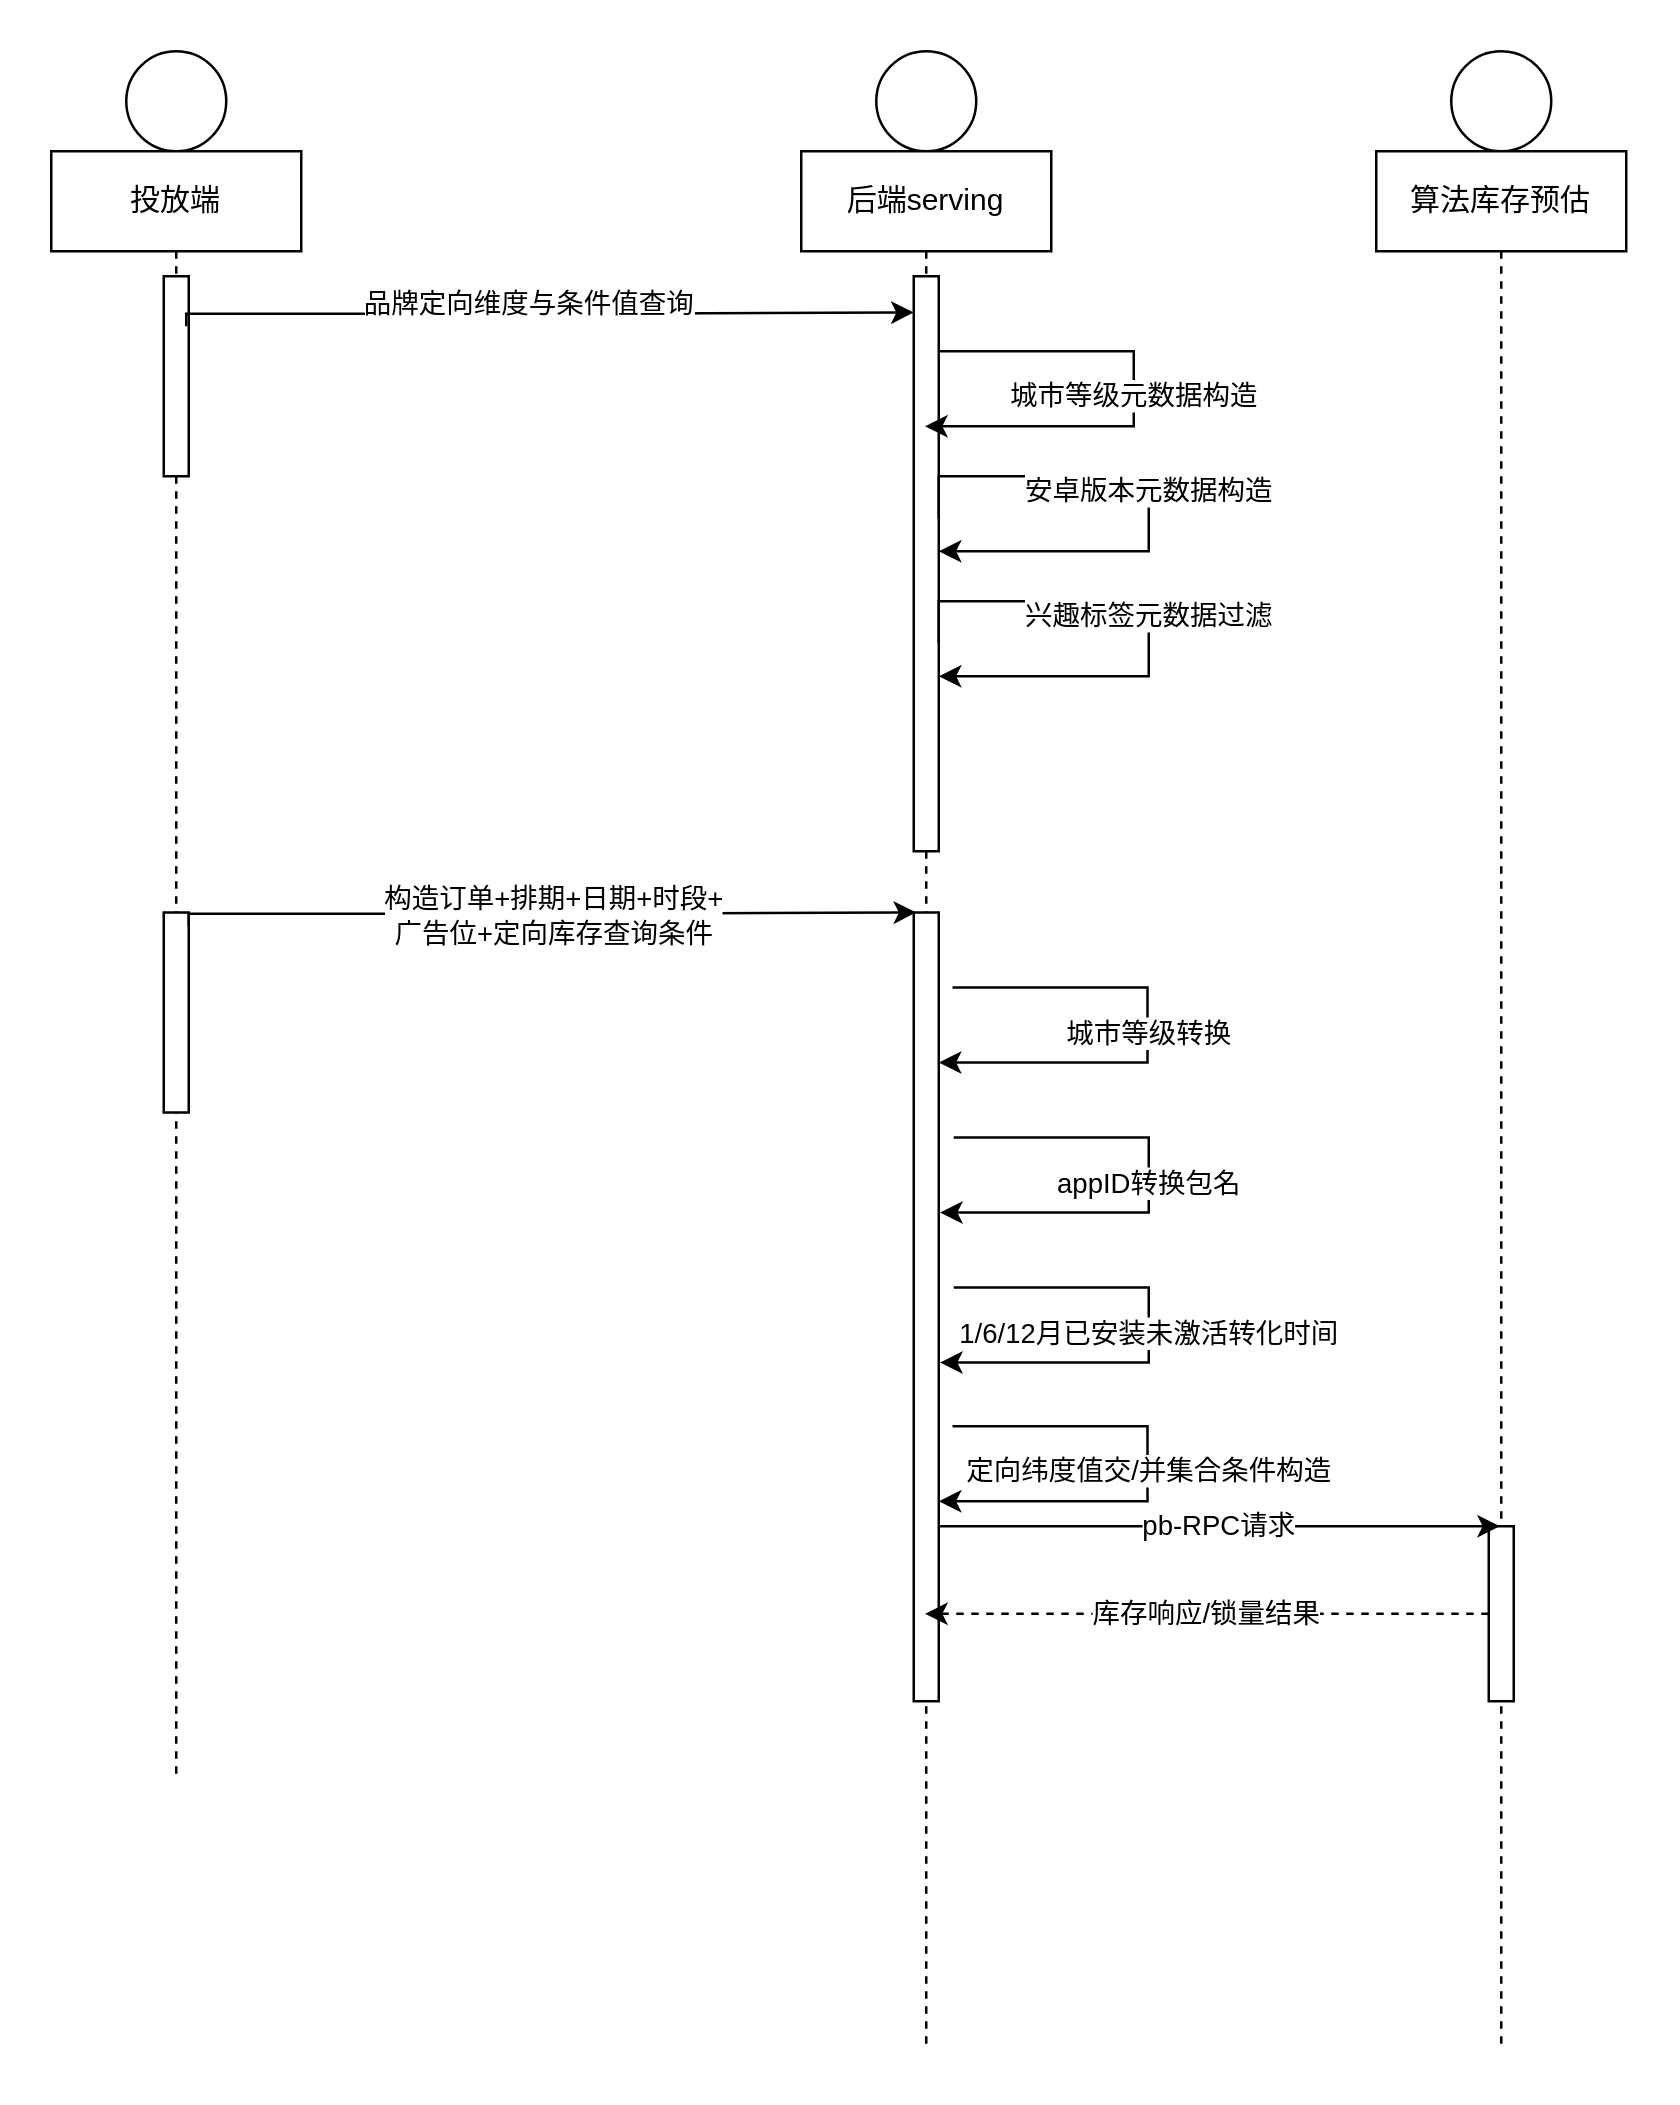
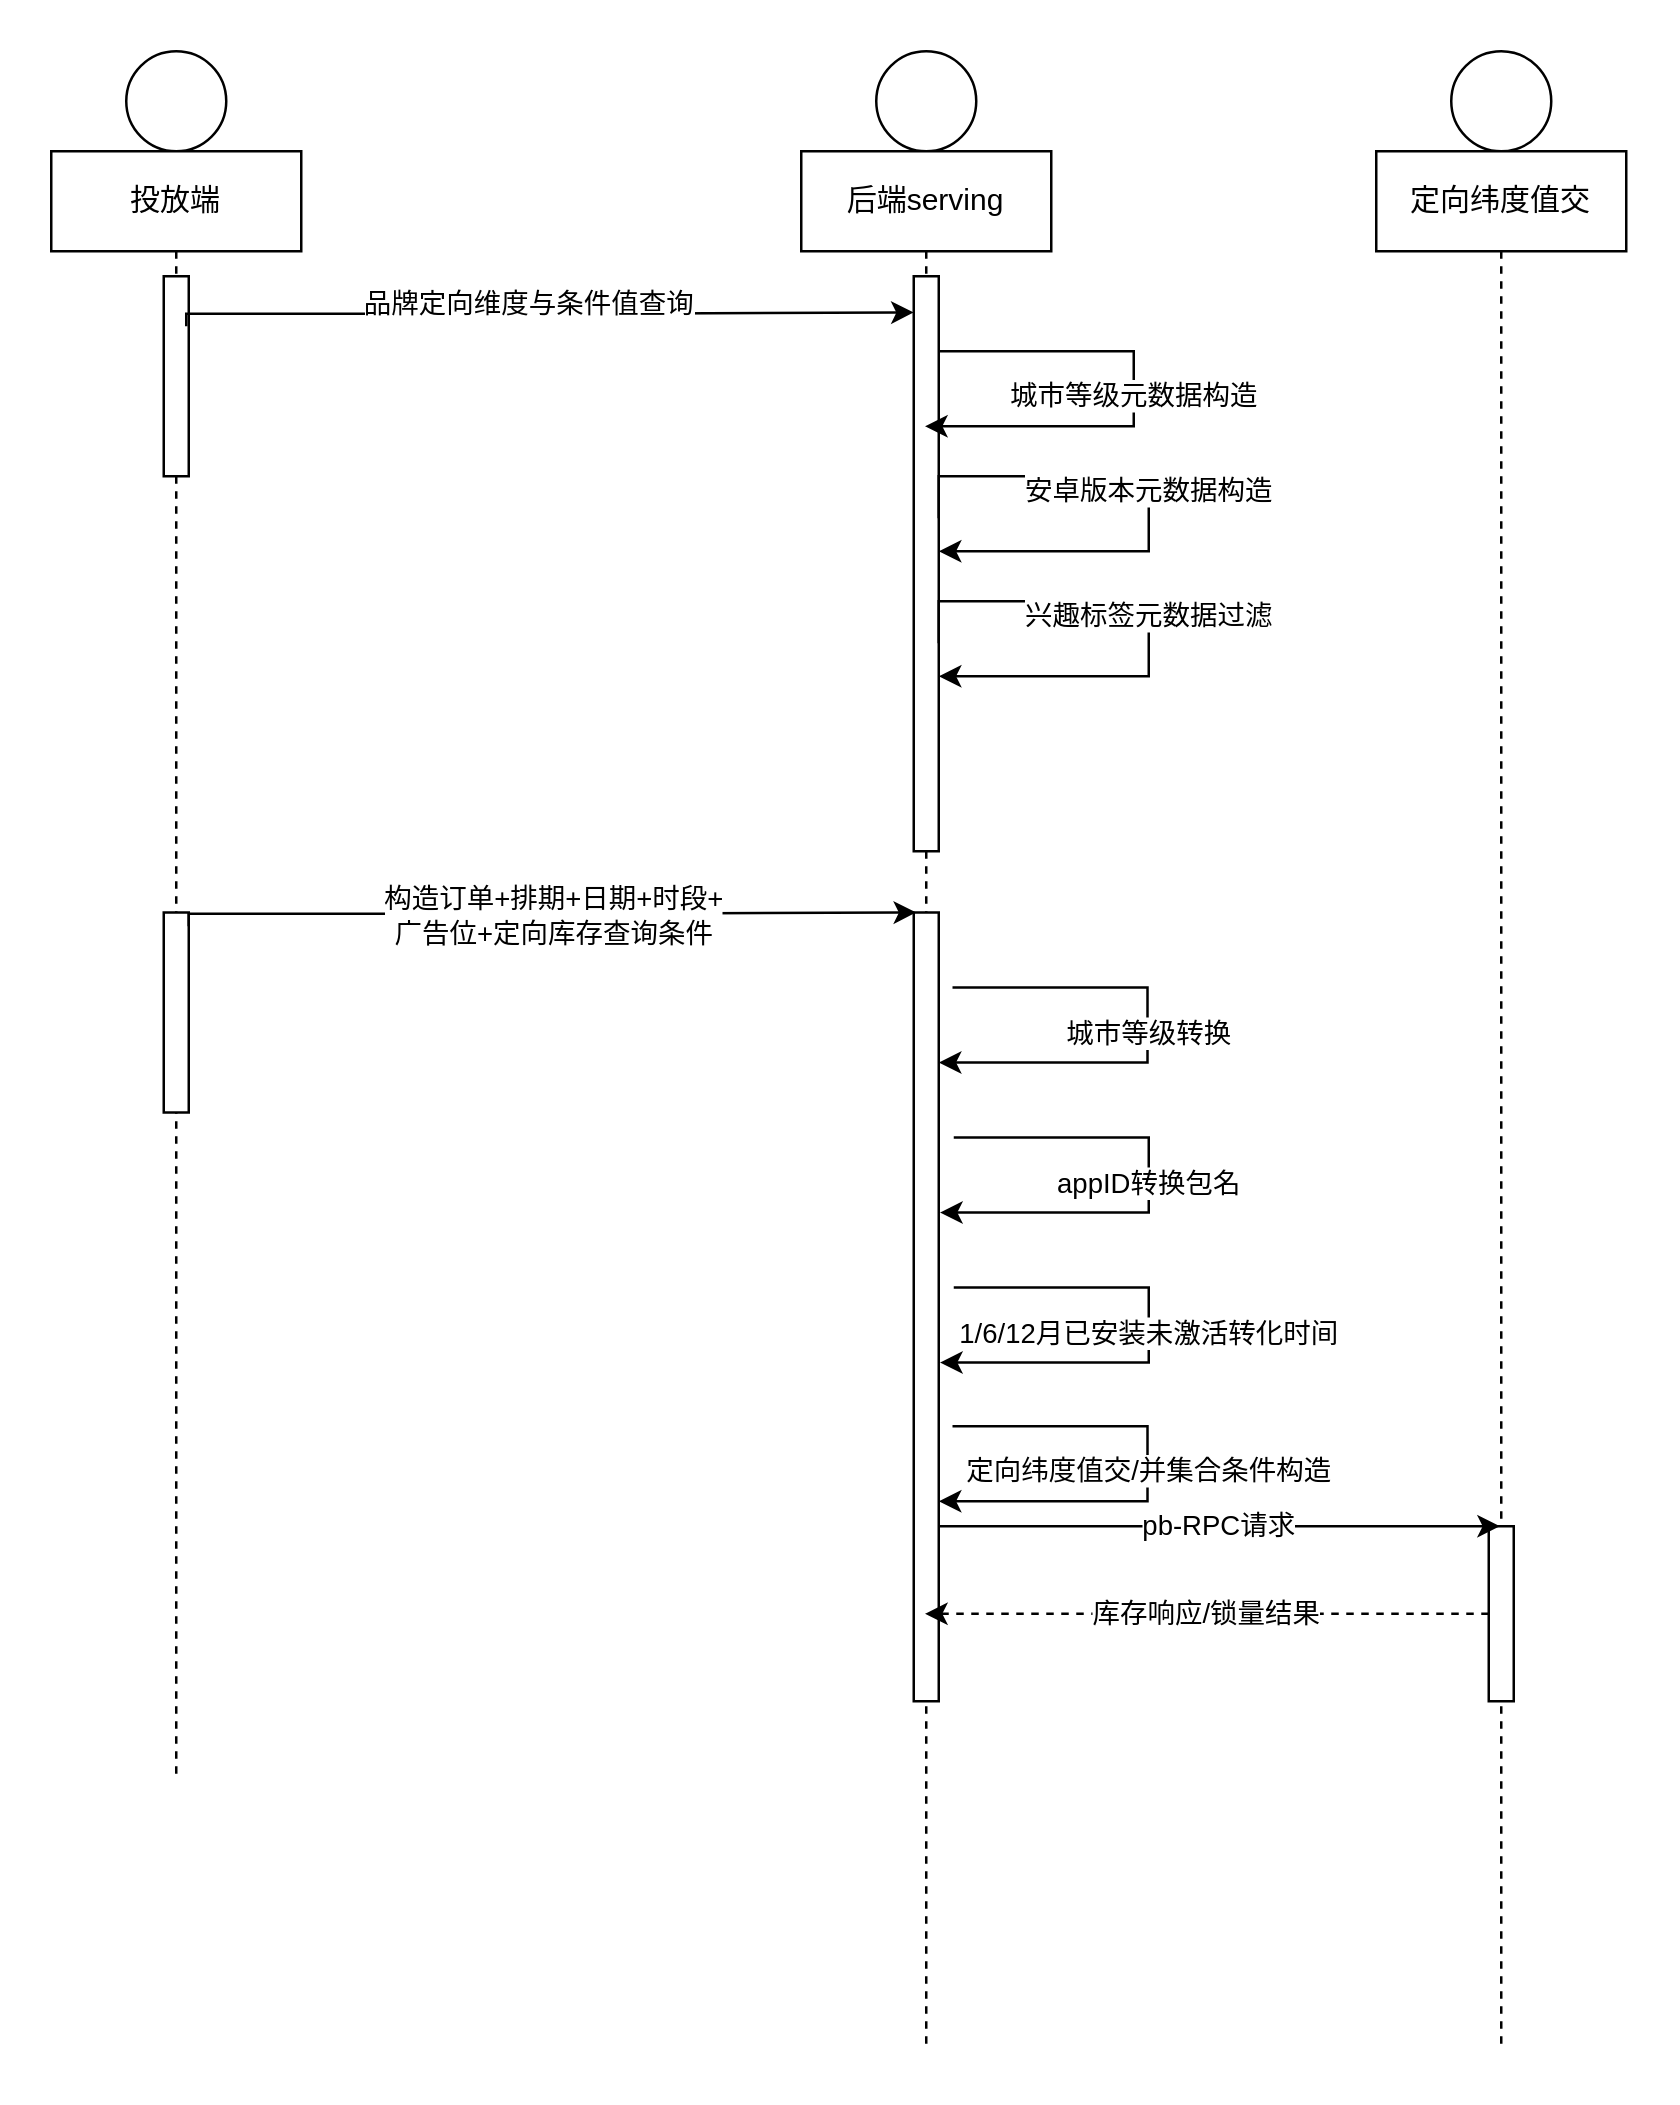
node "算法库存预估": label "算法库存预估" -> "定向纬度值交"
